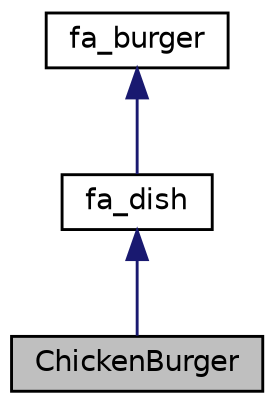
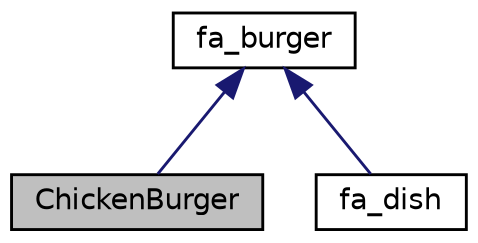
edge "ChickenBurger" -> "fa_dish": now "ChickenBurger" -> "fa_burger"
